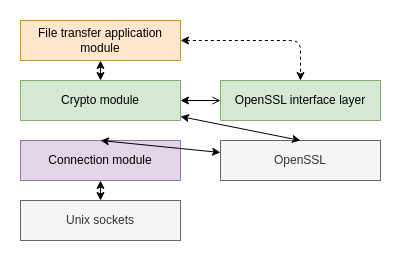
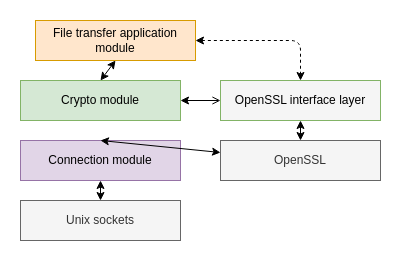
node "File transfer application module": moved (101, 41) -> (116, 41)
node "OpenSSL interface layer": fillcolor #d5e8d4 -> #f5f5f5
edge "Crypto module" -- "OpenSSL": now "OpenSSL interface layer" -- "OpenSSL"
